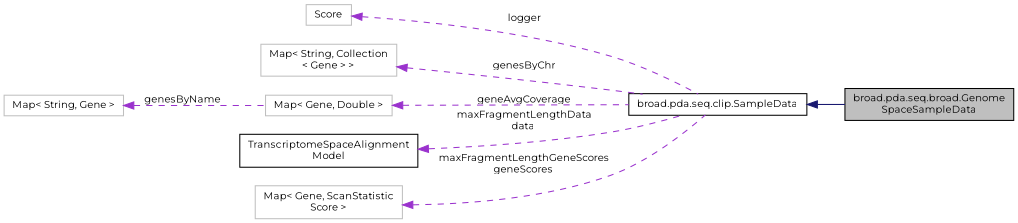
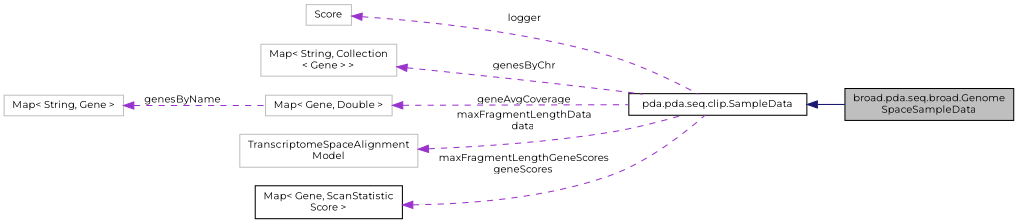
node "broad.pda.seq.clip.SampleData": label "broad.pda.seq.clip.SampleData" -> "pda.pda.seq.clip.SampleData"
node "TranscriptomeSpaceAlignment Model": color black -> grey75
node "Map< Gene, ScanStatistic Score >": color grey75 -> black
